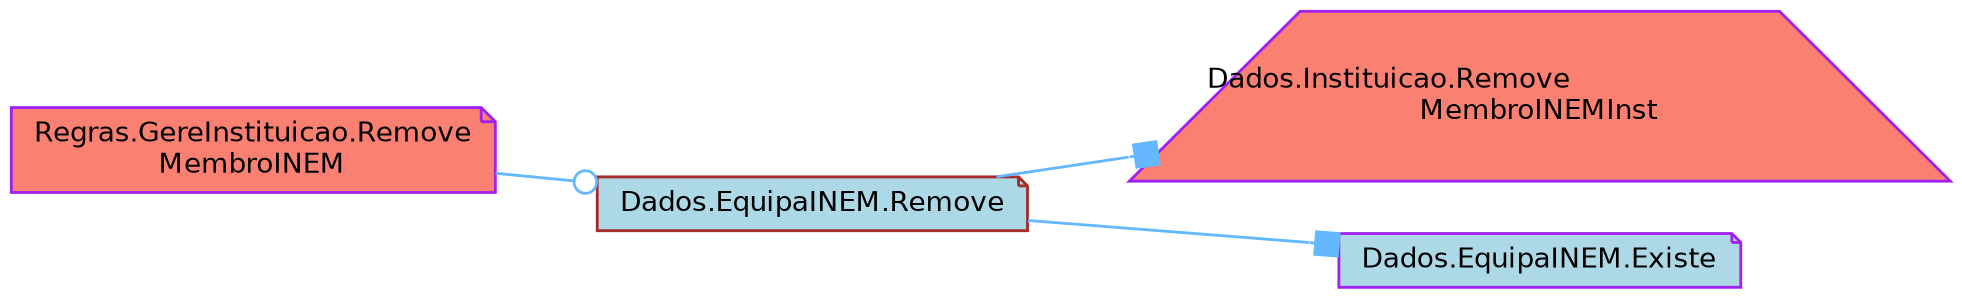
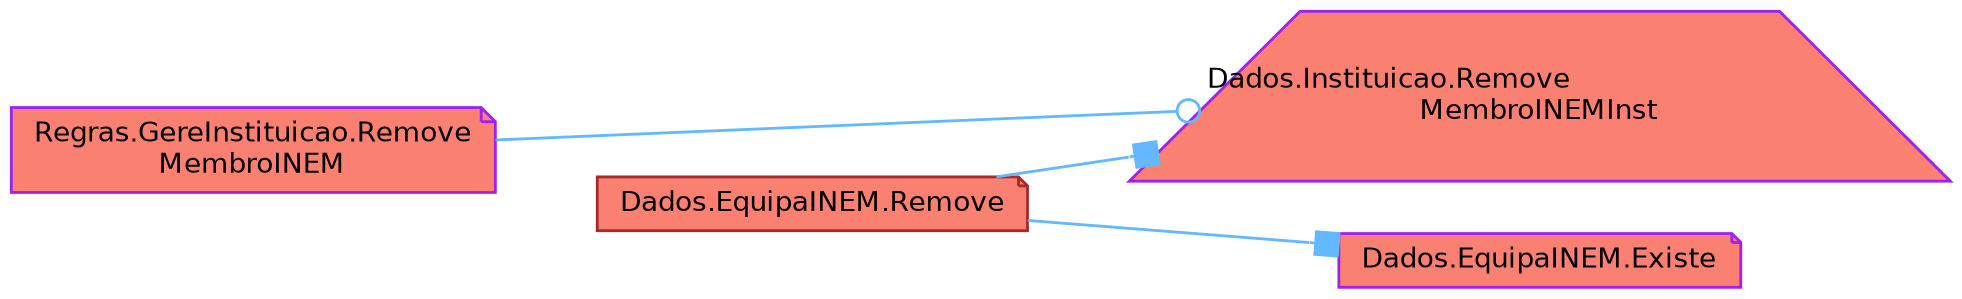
edge "Regras.GereInstituicao.Remove MembroINEM" -> "Dados.EquipaINEM.Remove": now "Regras.GereInstituicao.Remove MembroINEM" -> "Dados.Instituicao.Remove MembroINEMInst"
node "Dados.EquipaINEM.Remove": fillcolor lightblue -> salmon
node "Dados.EquipaINEM.Existe": fillcolor lightblue -> salmon
